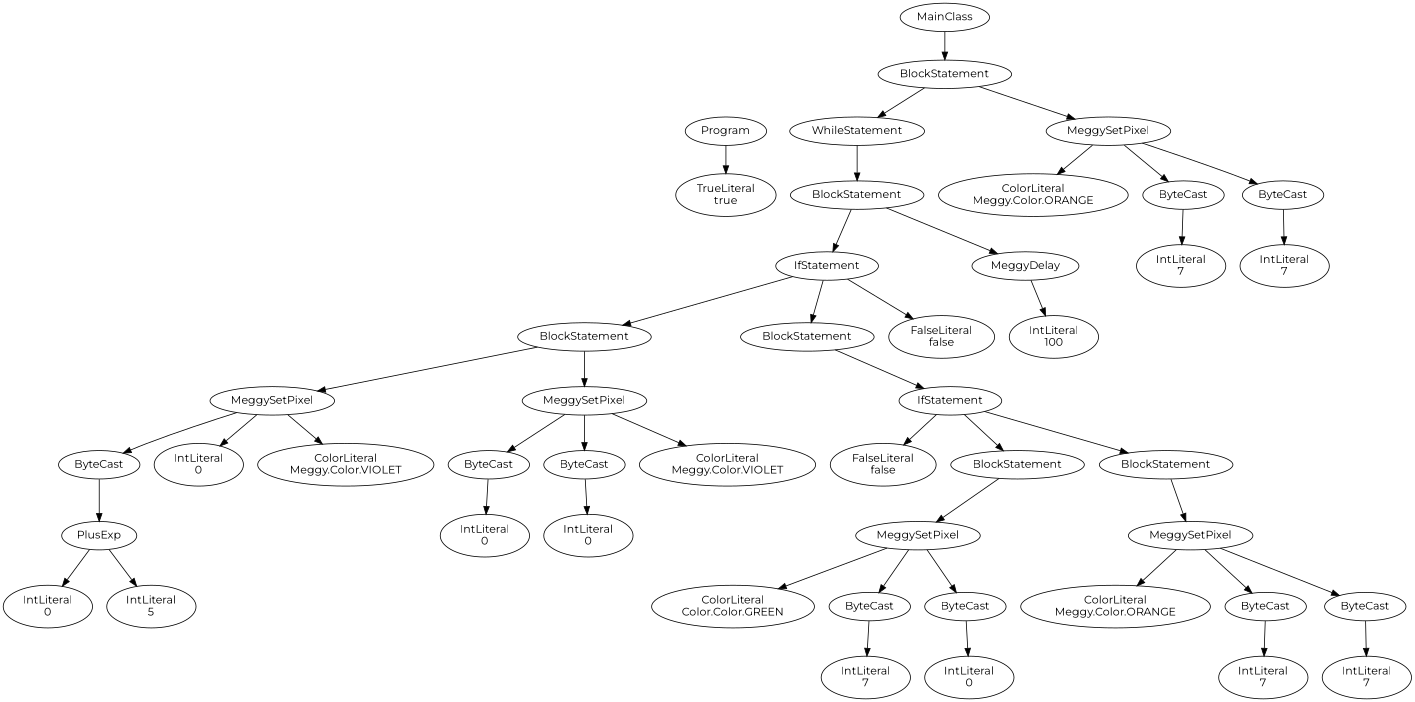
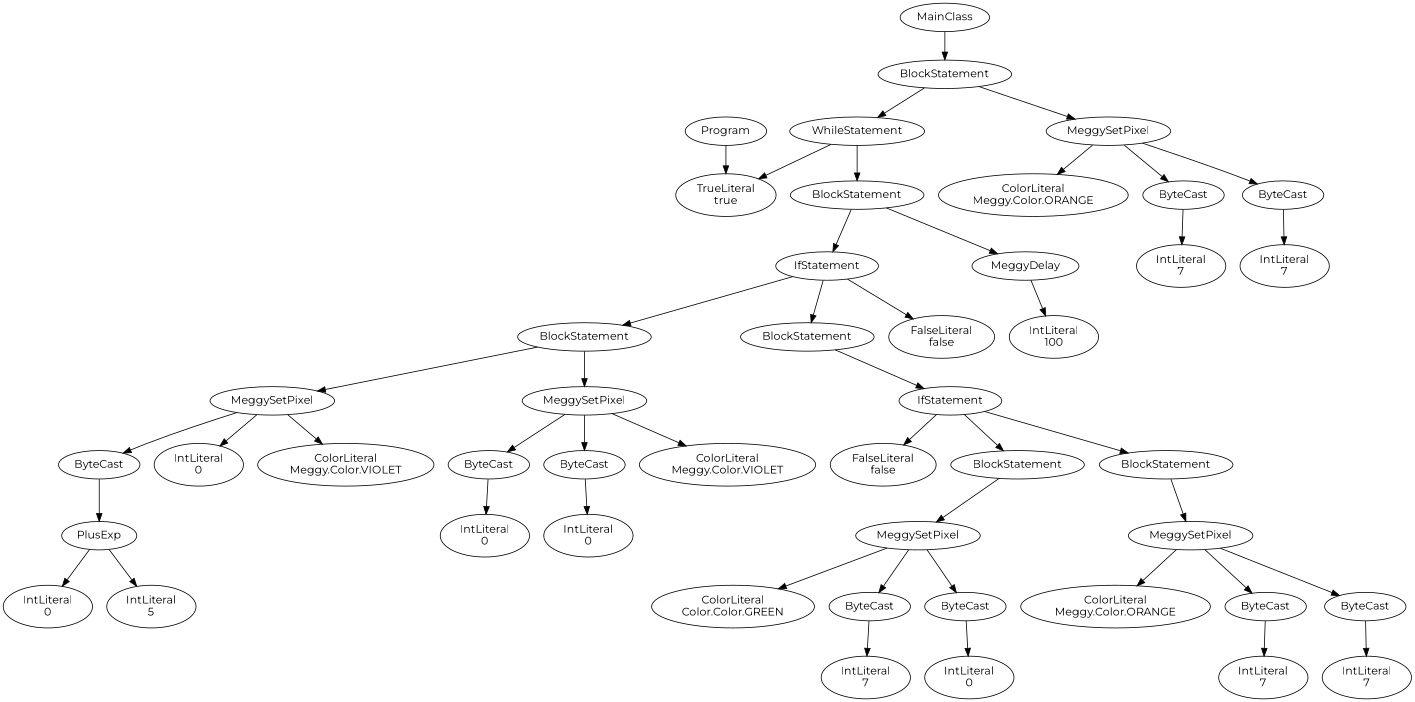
edge "WhileStatement" -> "TrueLiteral true": added
